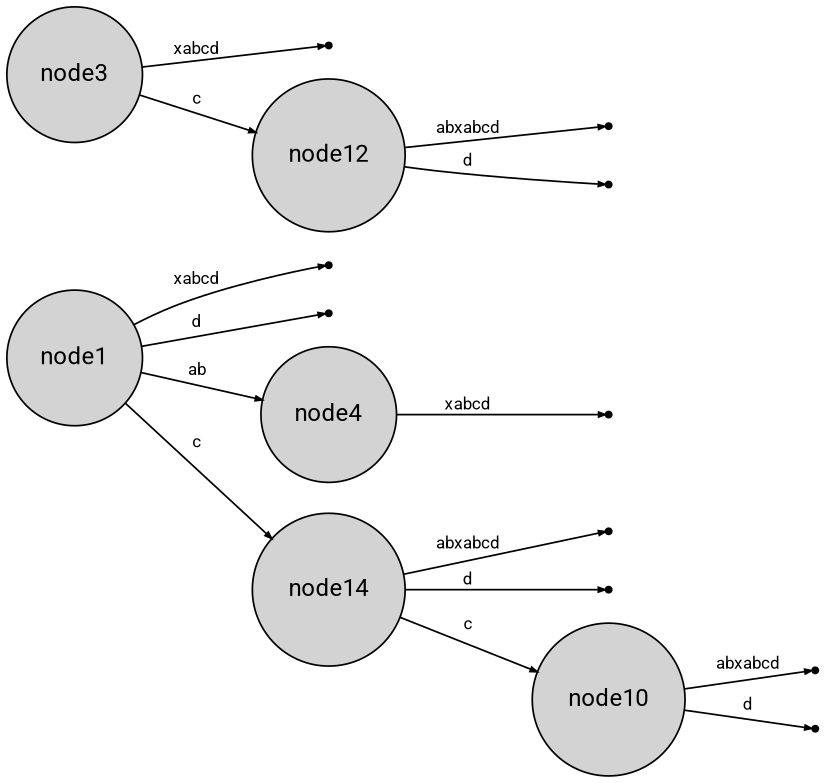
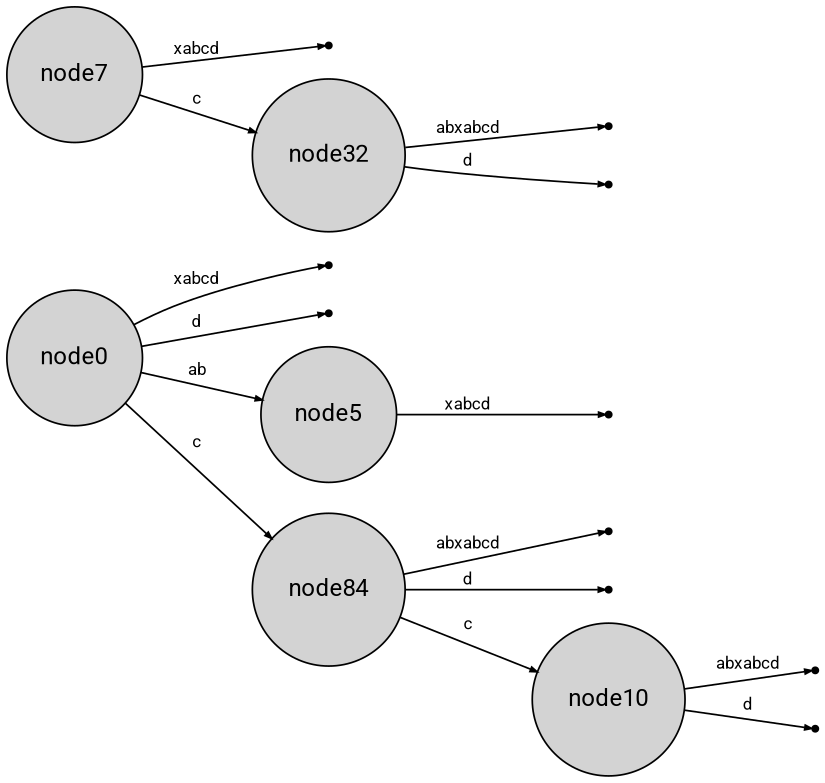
node "node3": label "node3" -> "node7"
node "node12": label "node12" -> "node32"
node "node1": label "node1" -> "node0"
node "node4": label "node4" -> "node5"
node "node14": label "node14" -> "node84"
